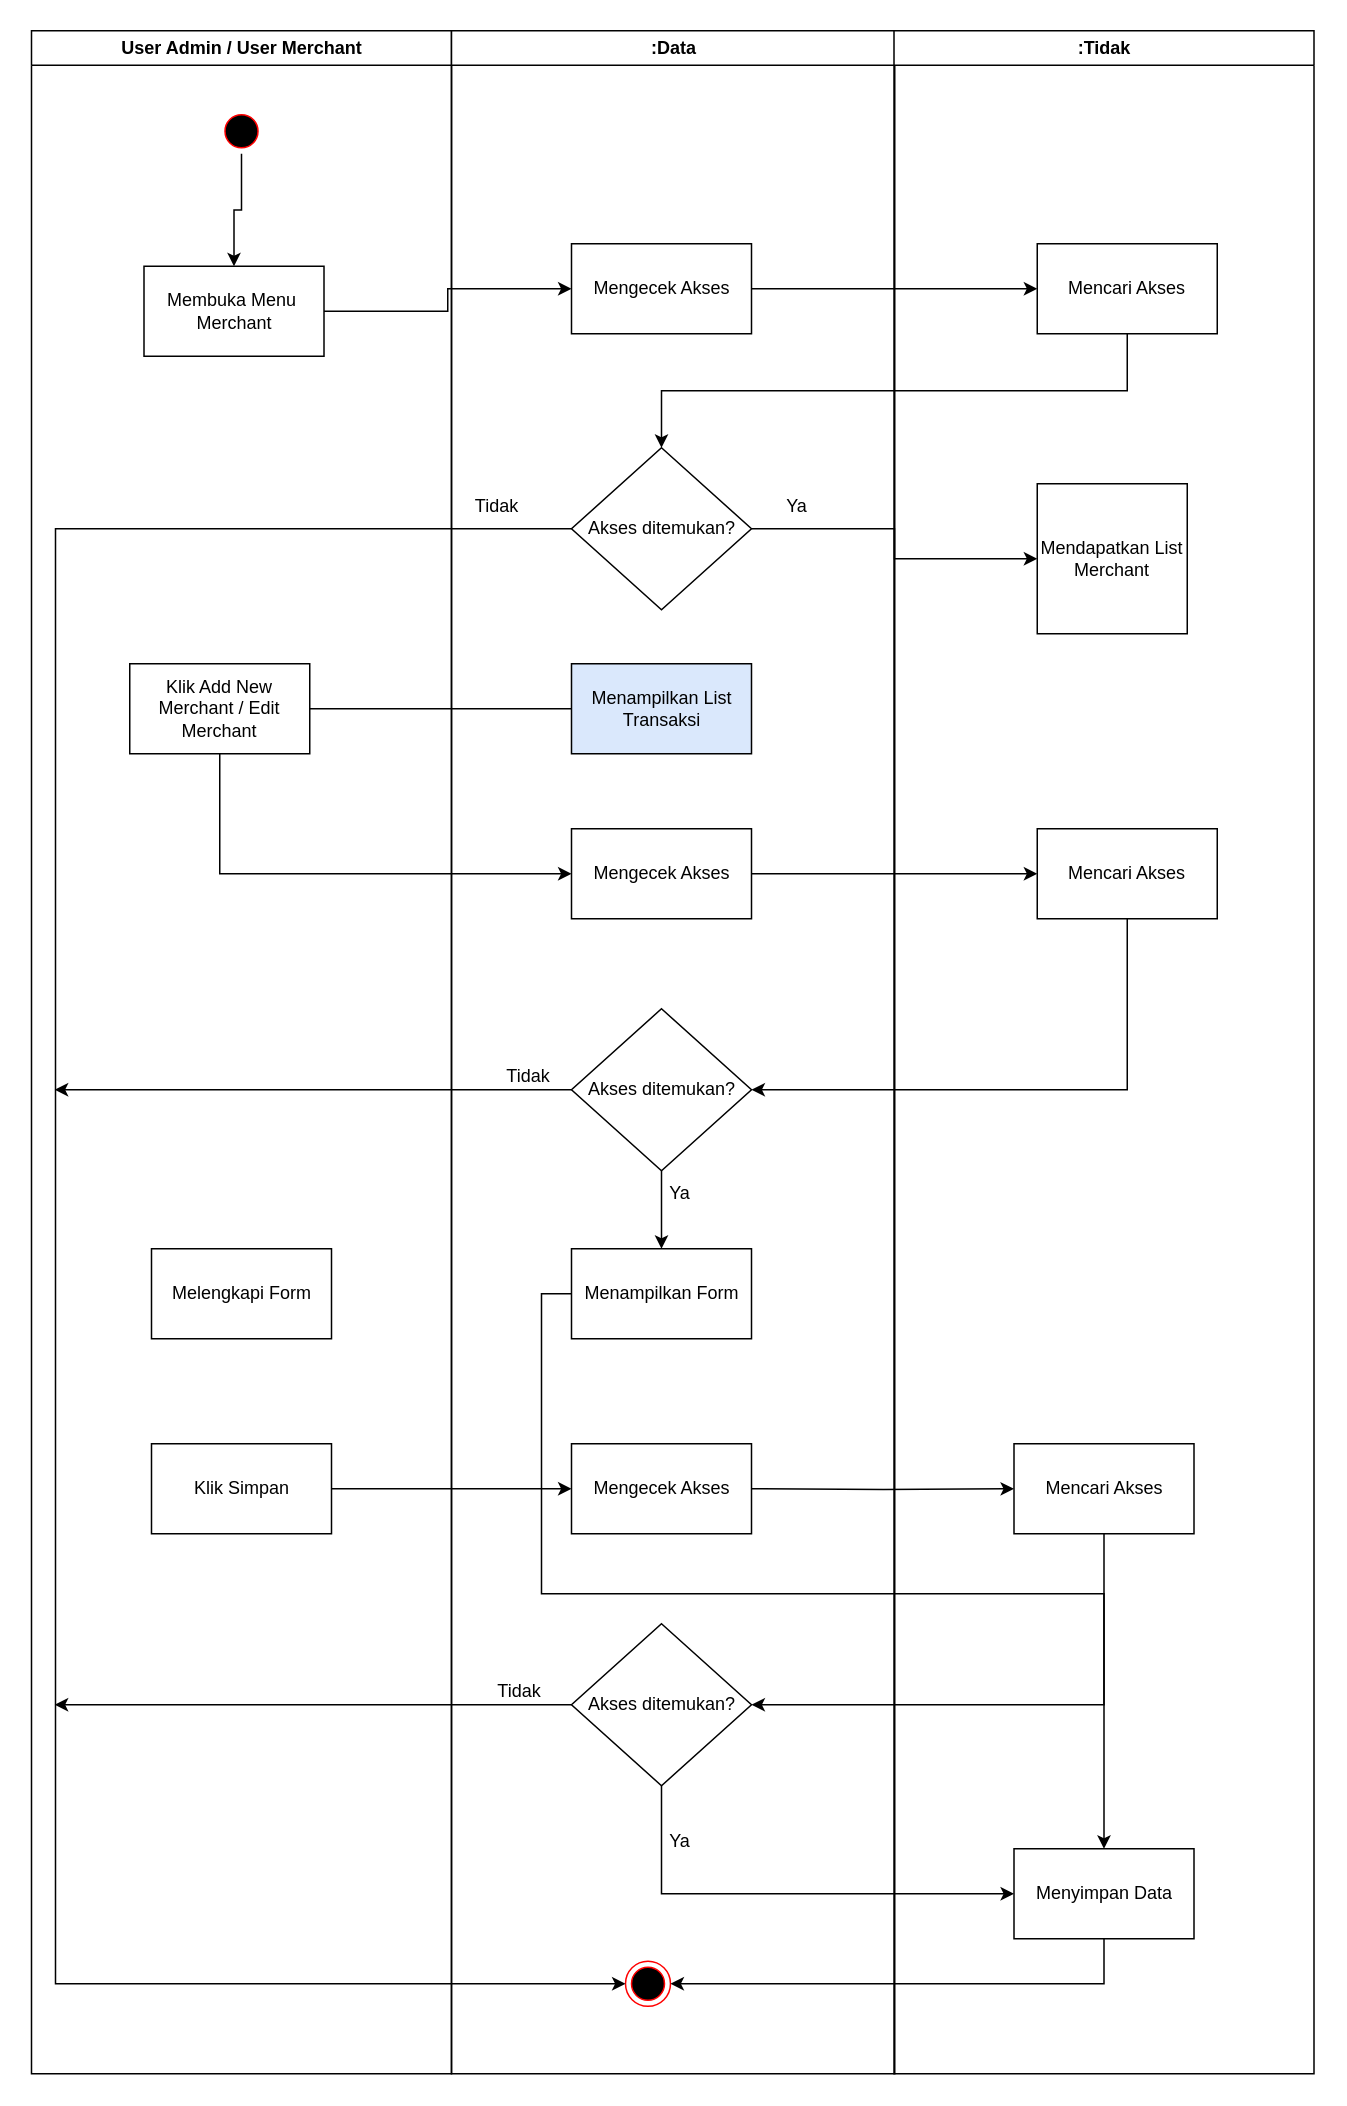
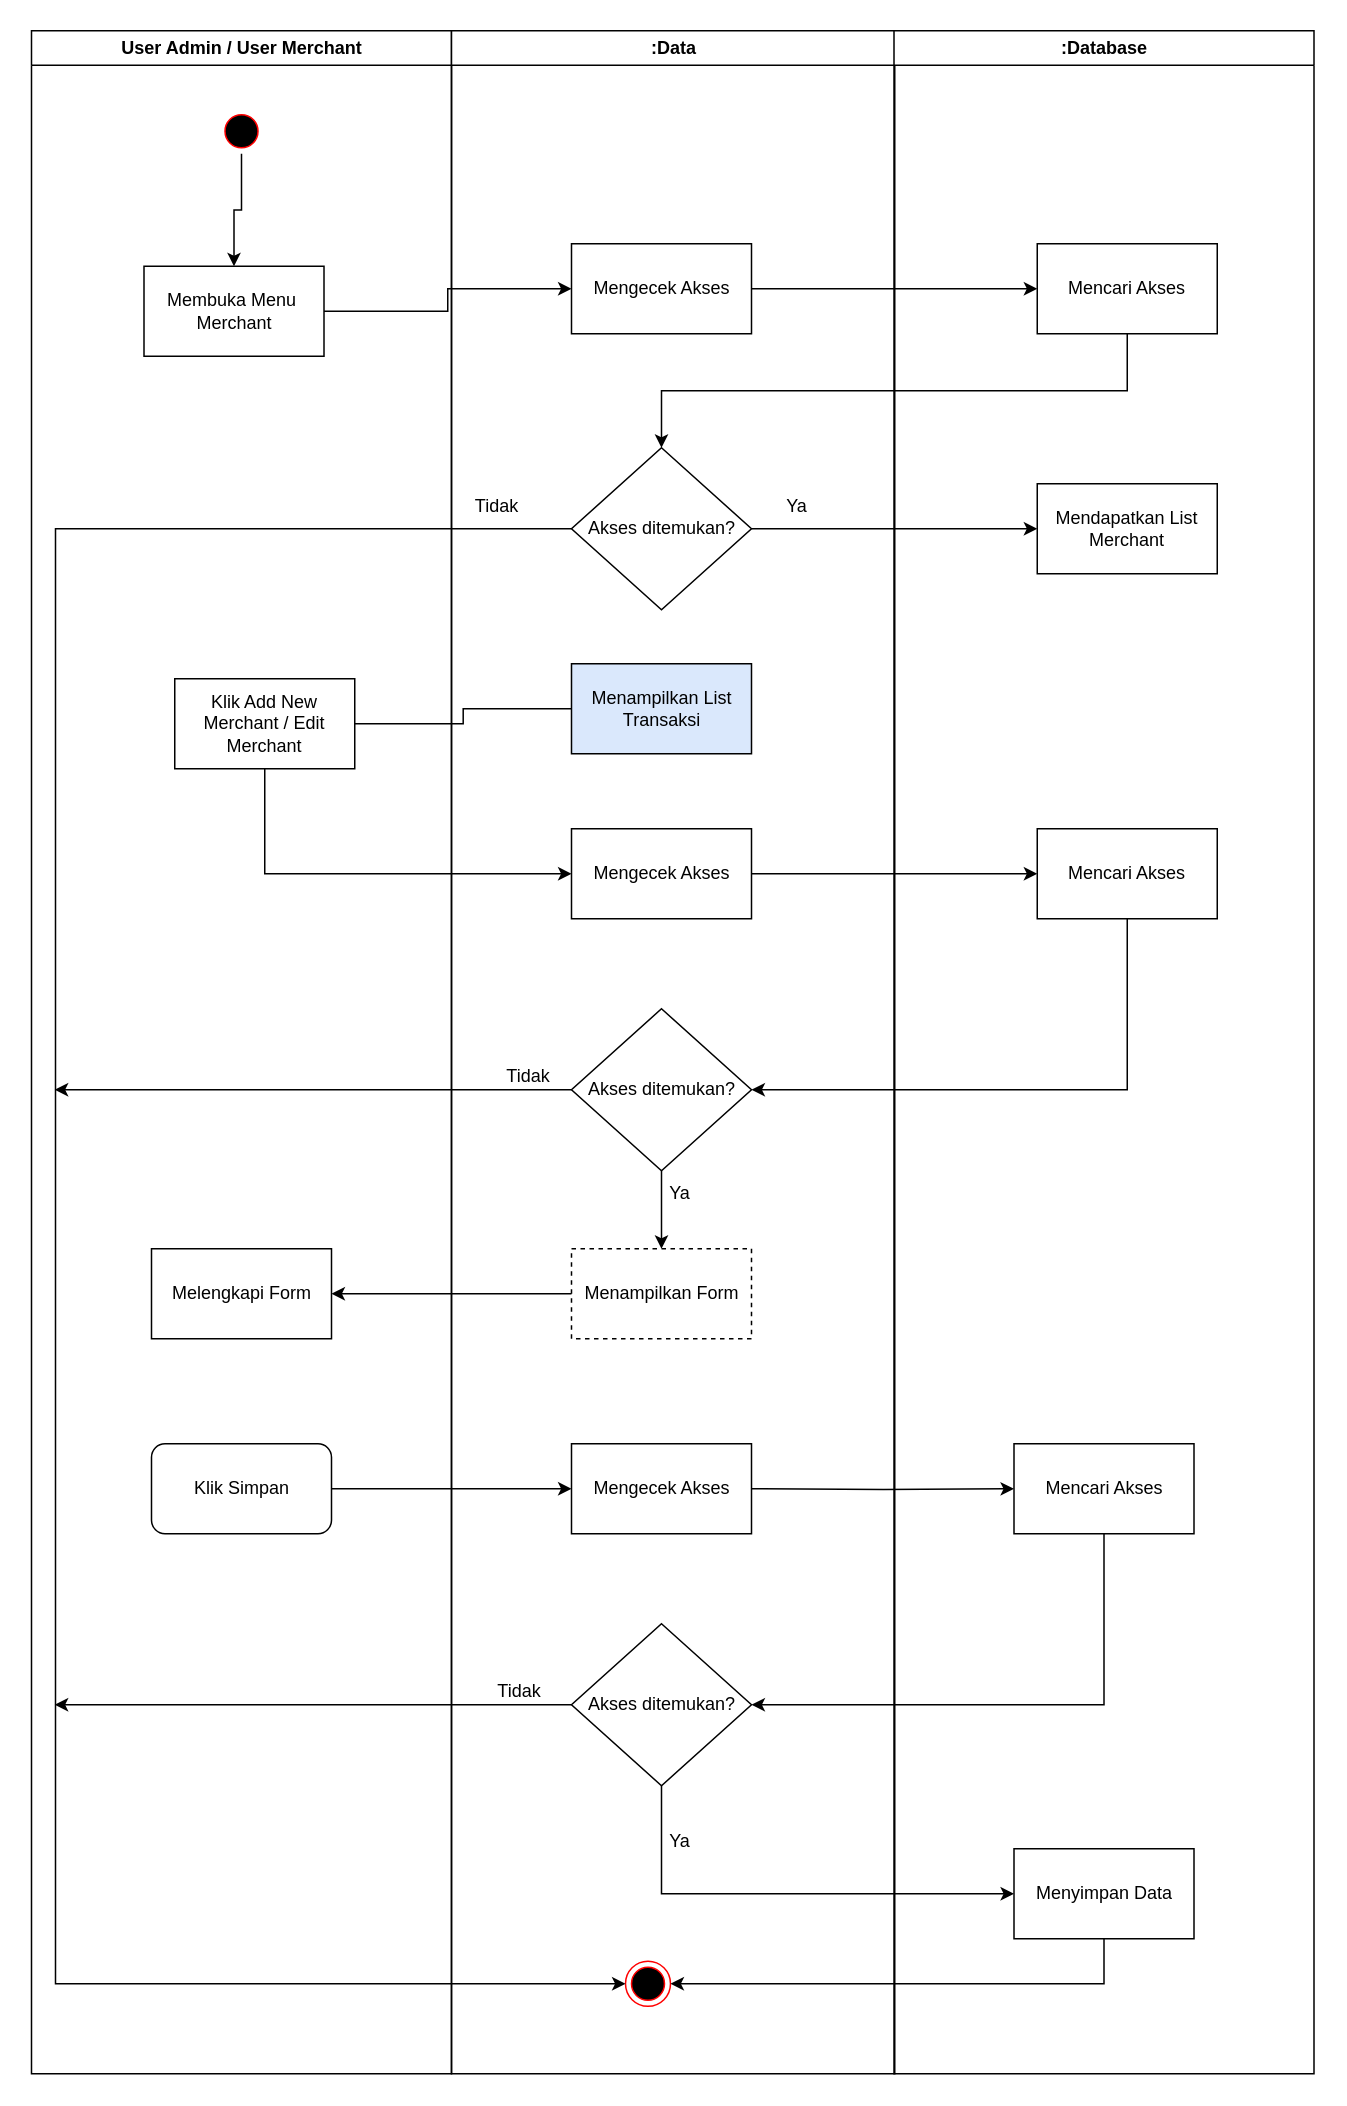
node ":Tidak": label ":Tidak" -> ":Database"
node "Mendapatkan List Merchant": size 150x150 -> 180x90
node "Klik Add New Merchant / Edit Merchant": moved (220, 709) -> (265, 724)
node "Menampilkan Form": style solid -> dashed
node "Klik Simpan": shape rectangle -> rounded rectangle
edge "Menampilkan Form" -> "Menyimpan Data": now "Menampilkan Form" -> "Melengkapi Form"
